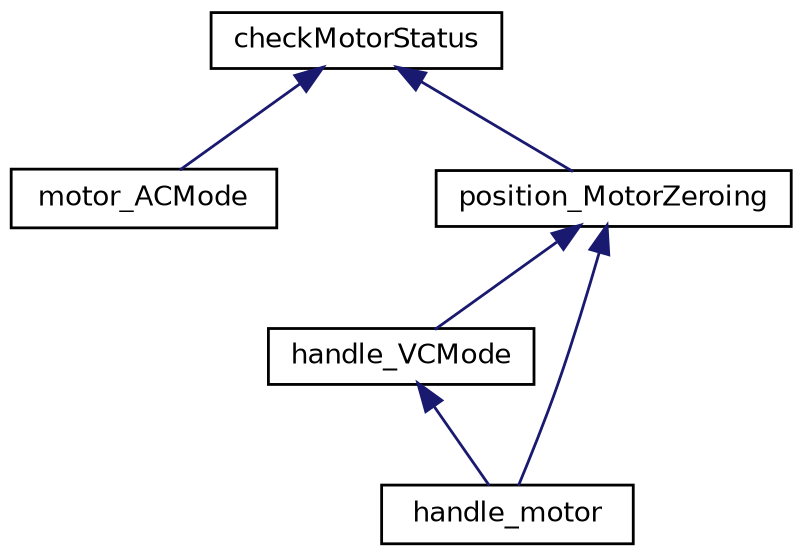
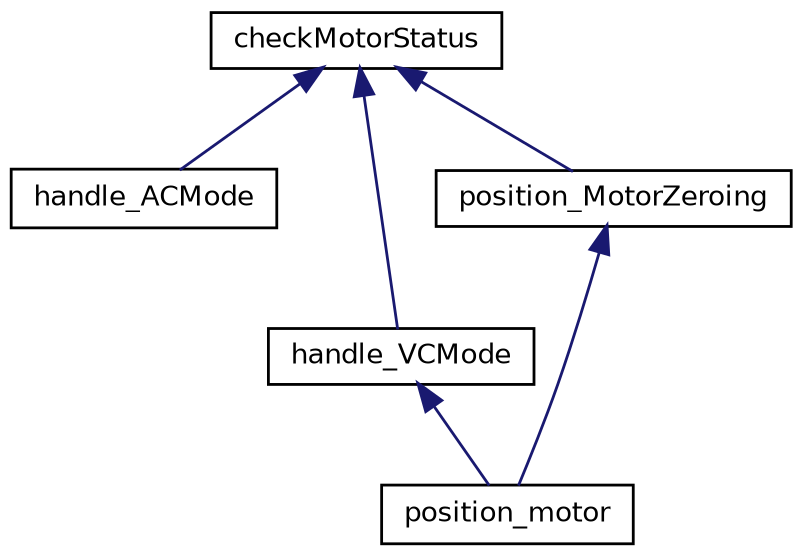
node "motor_ACMode": label "motor_ACMode" -> "handle_ACMode"
edge "handle_VCMode" -> "position_MotorZeroing": now "handle_VCMode" -> "checkMotorStatus"
node "handle_motor": label "handle_motor" -> "position_motor"
